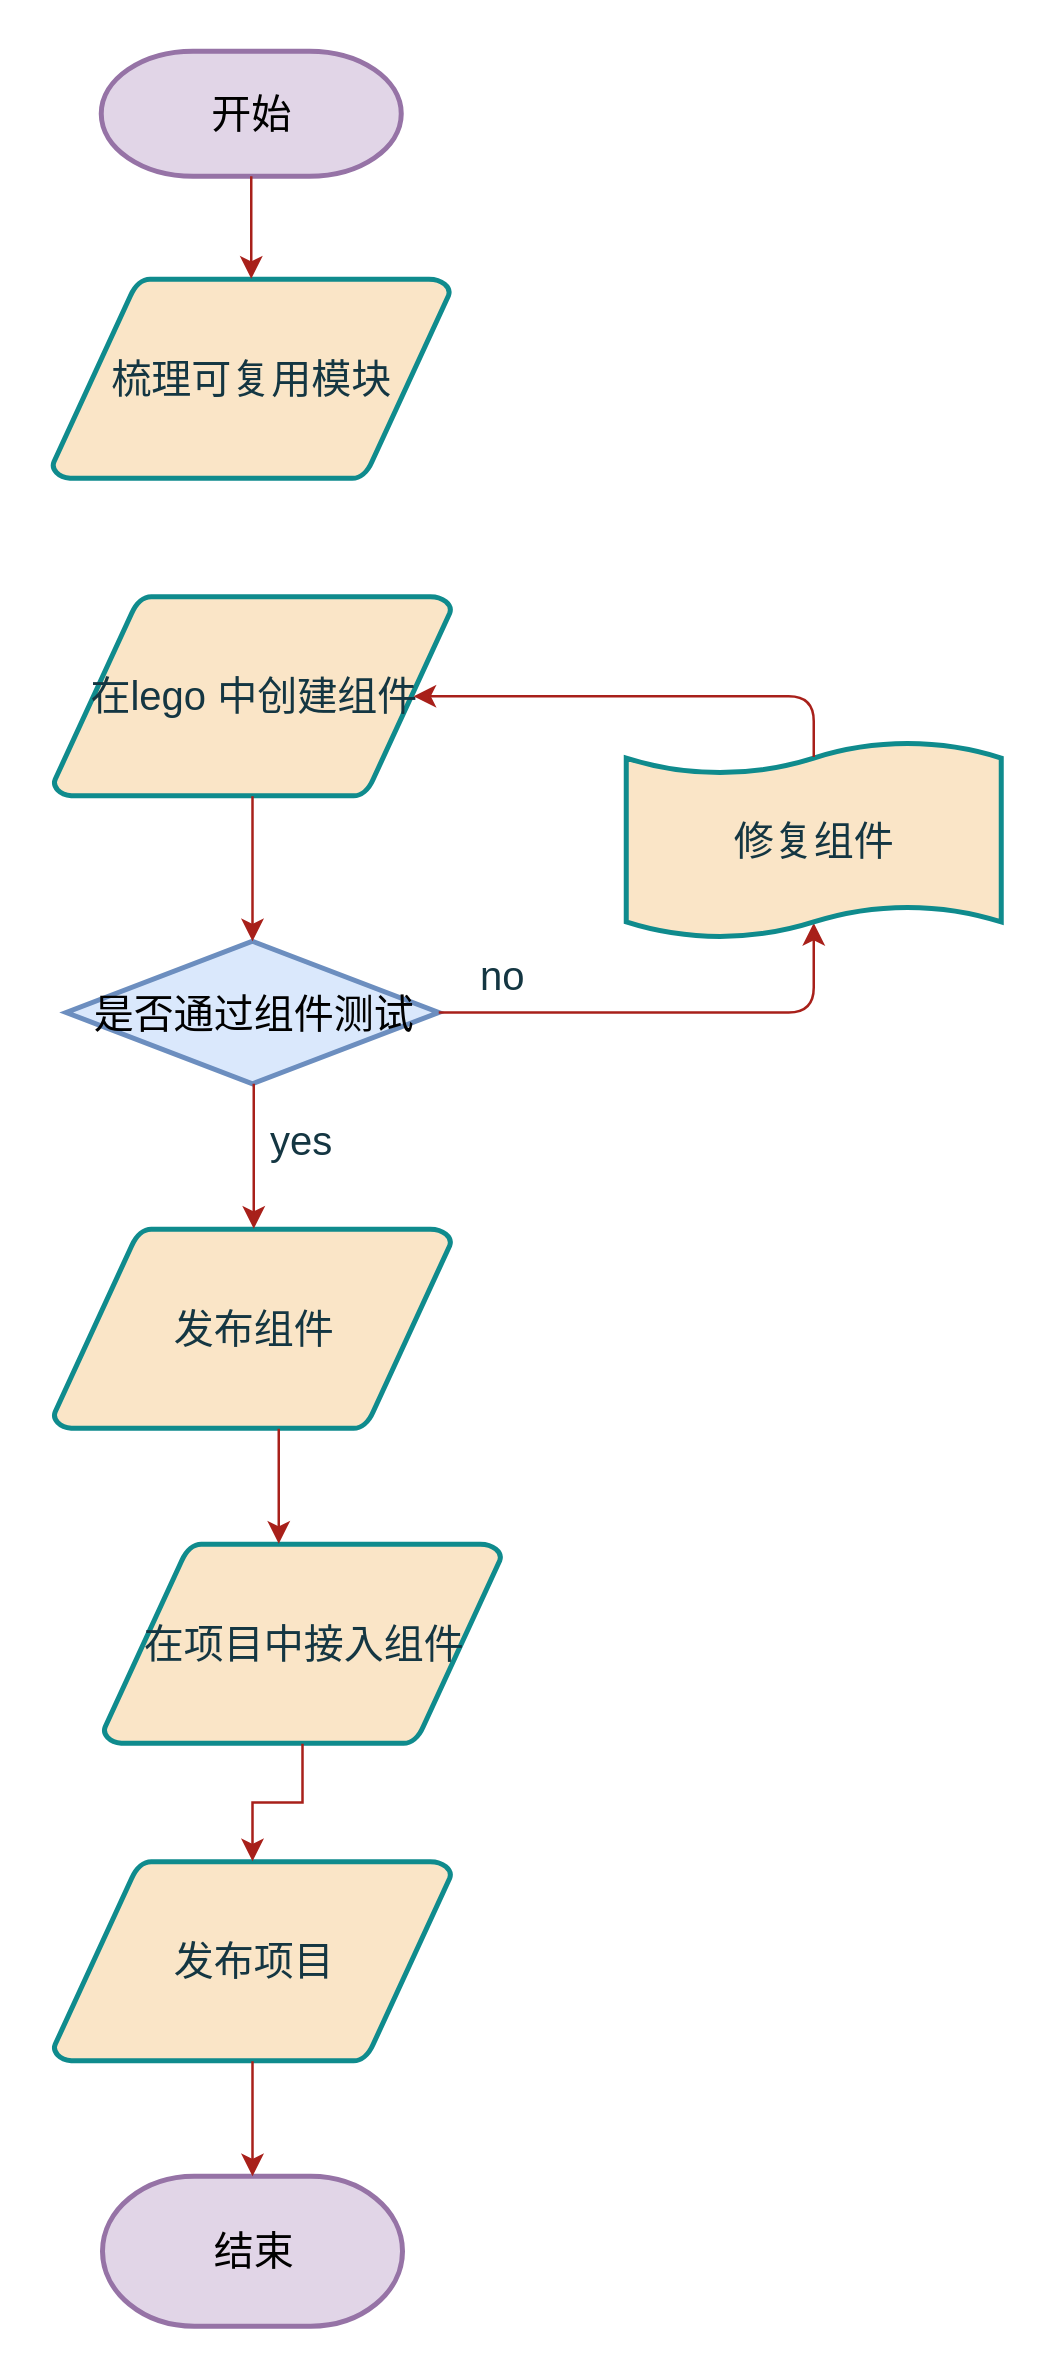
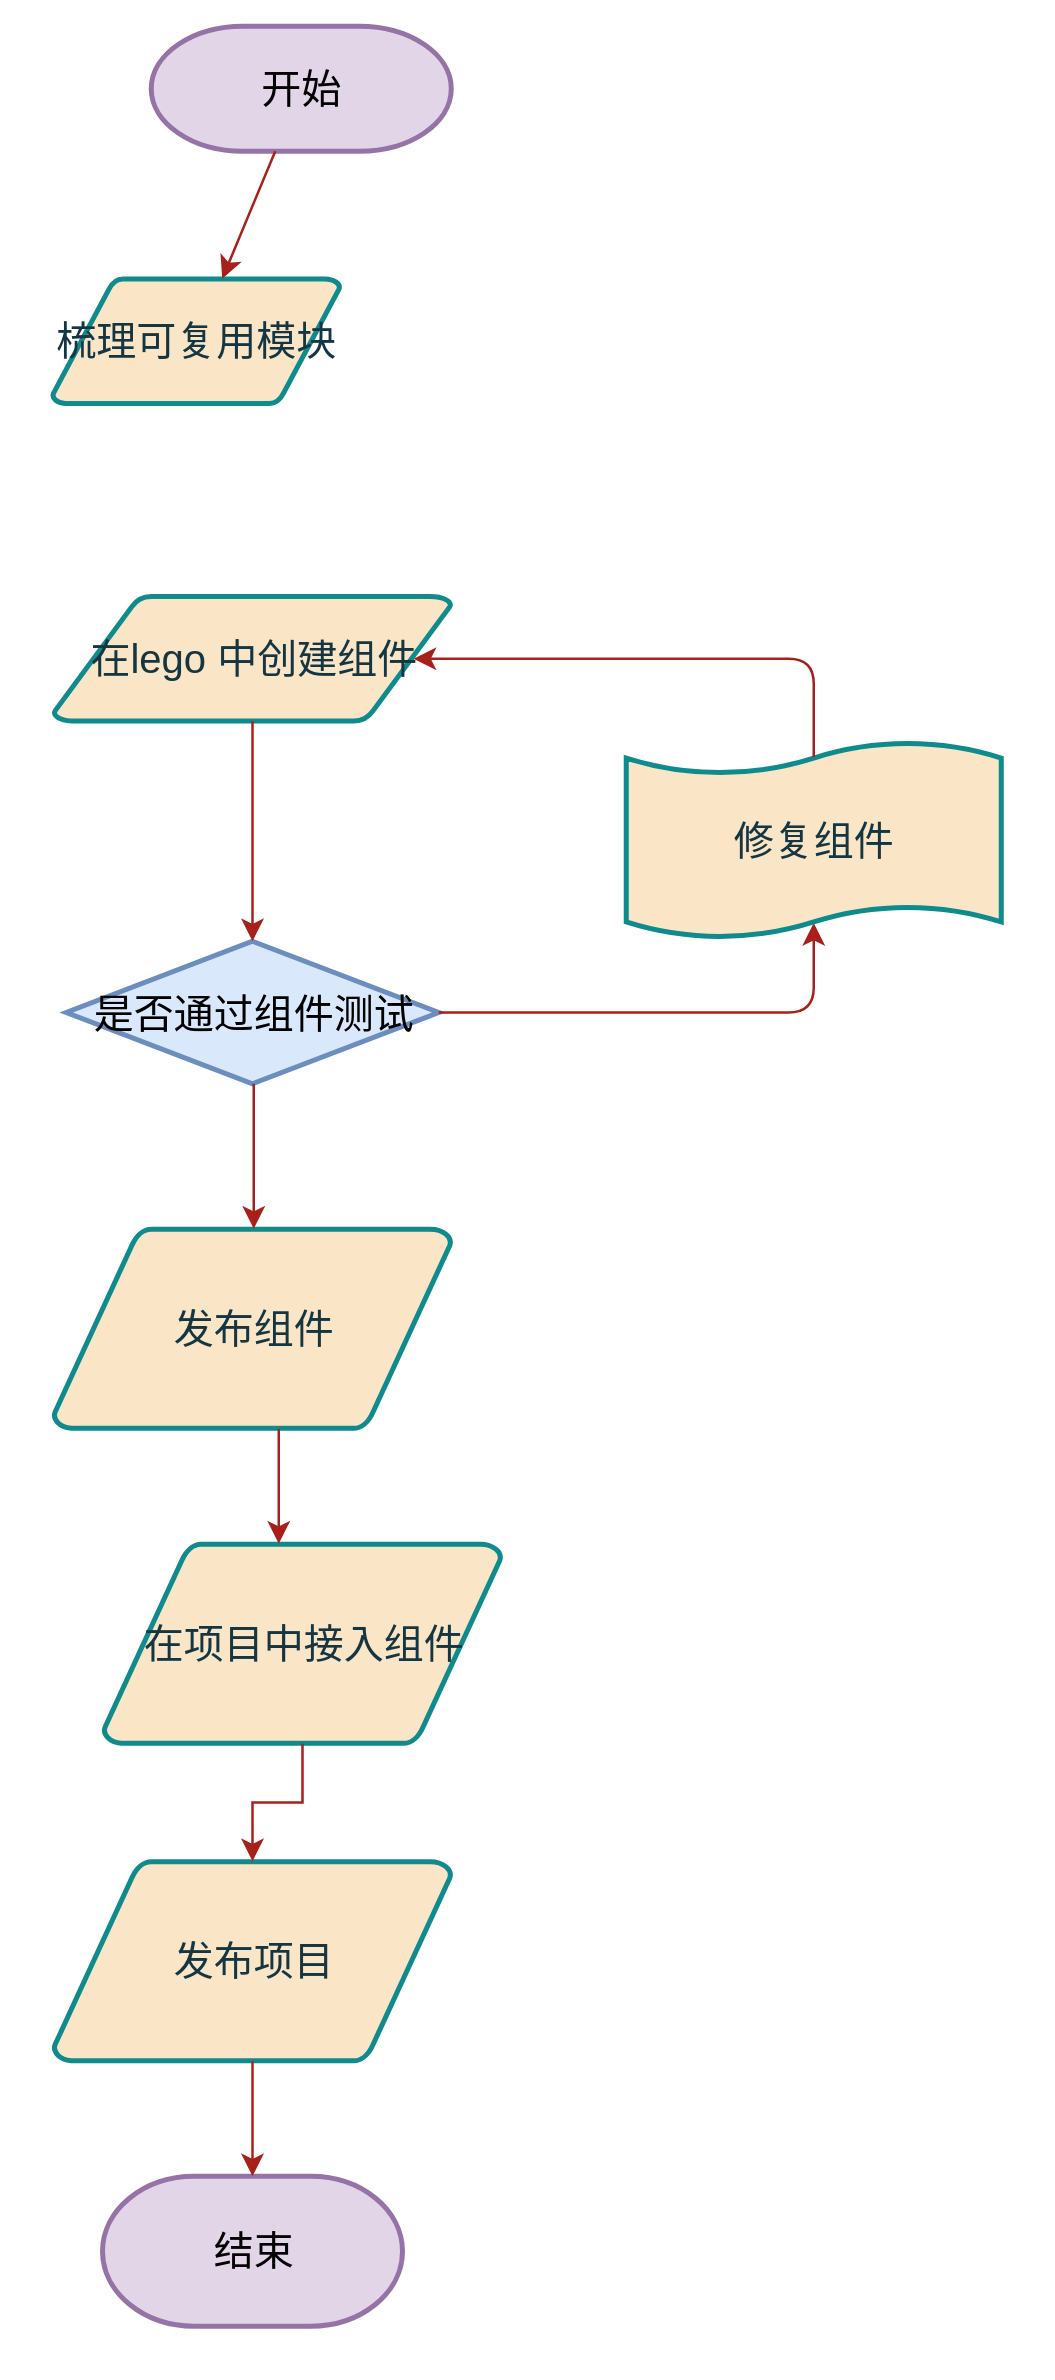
node "开始": moved (251, 114) -> (301, 89)
node "梳理可复用模块": size 398x200 -> 288x125
node "在lego 中创建组件": size 398x200 -> 398x125
node "no": removed
node "yes": removed
